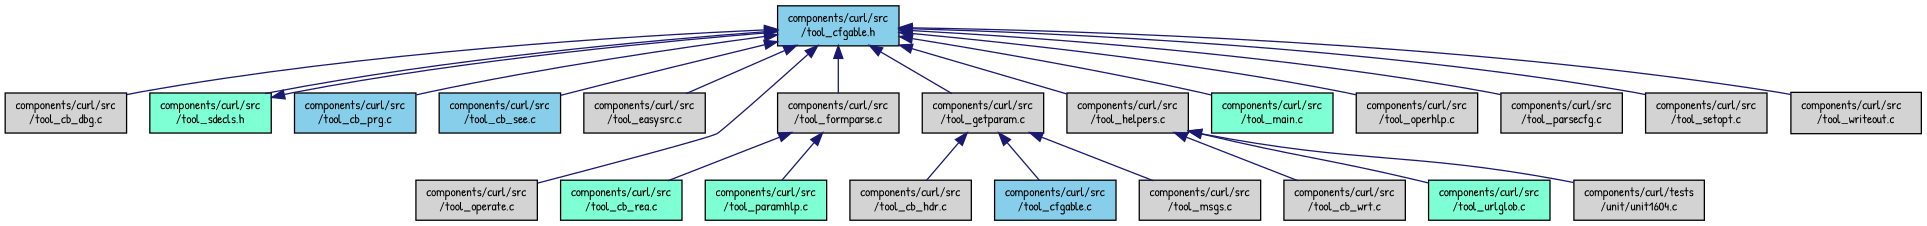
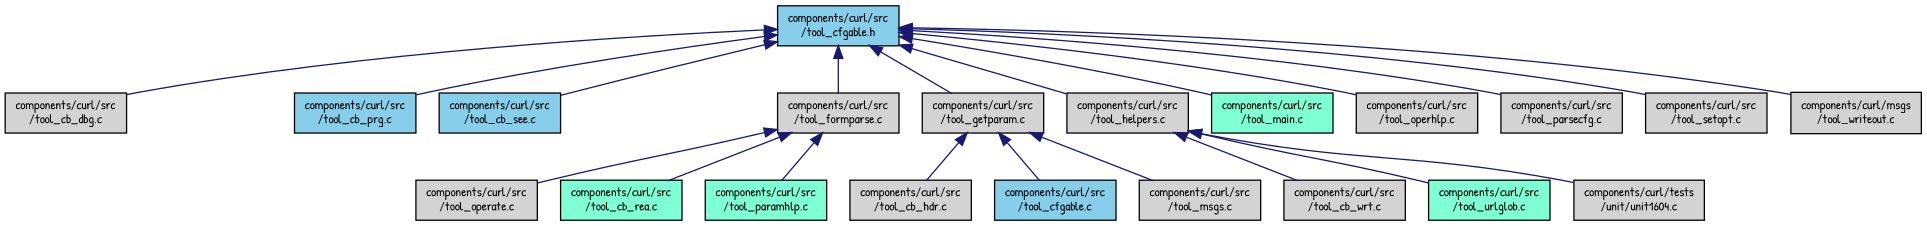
node "components/curl/src /tool_sdecls.h": removed
node "components/curl/src /tool_easysrc.c": removed
node "components/curl/src /tool_writeout.c": label "components/curl/src /tool_writeout.c" -> "components/curl/msgs /tool_writeout.c"
edge "components/curl/src /tool_operate.c" -> "components/curl/src /tool_cfgable.h": now "components/curl/src /tool_operate.c" -> "components/curl/src /tool_formparse.c"
